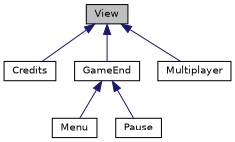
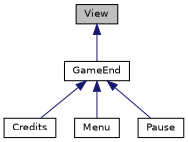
edge "Credits" -> "View": now "Credits" -> "GameEnd"
node "Multiplayer": removed
